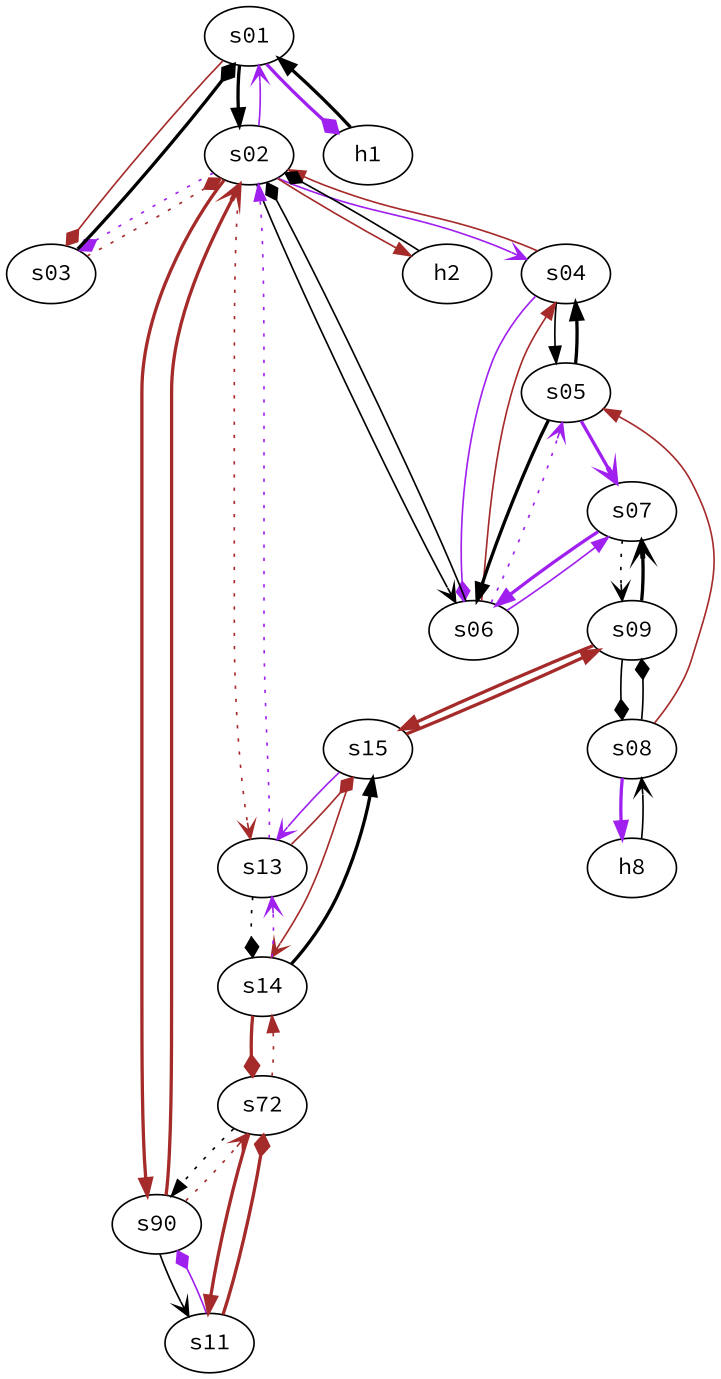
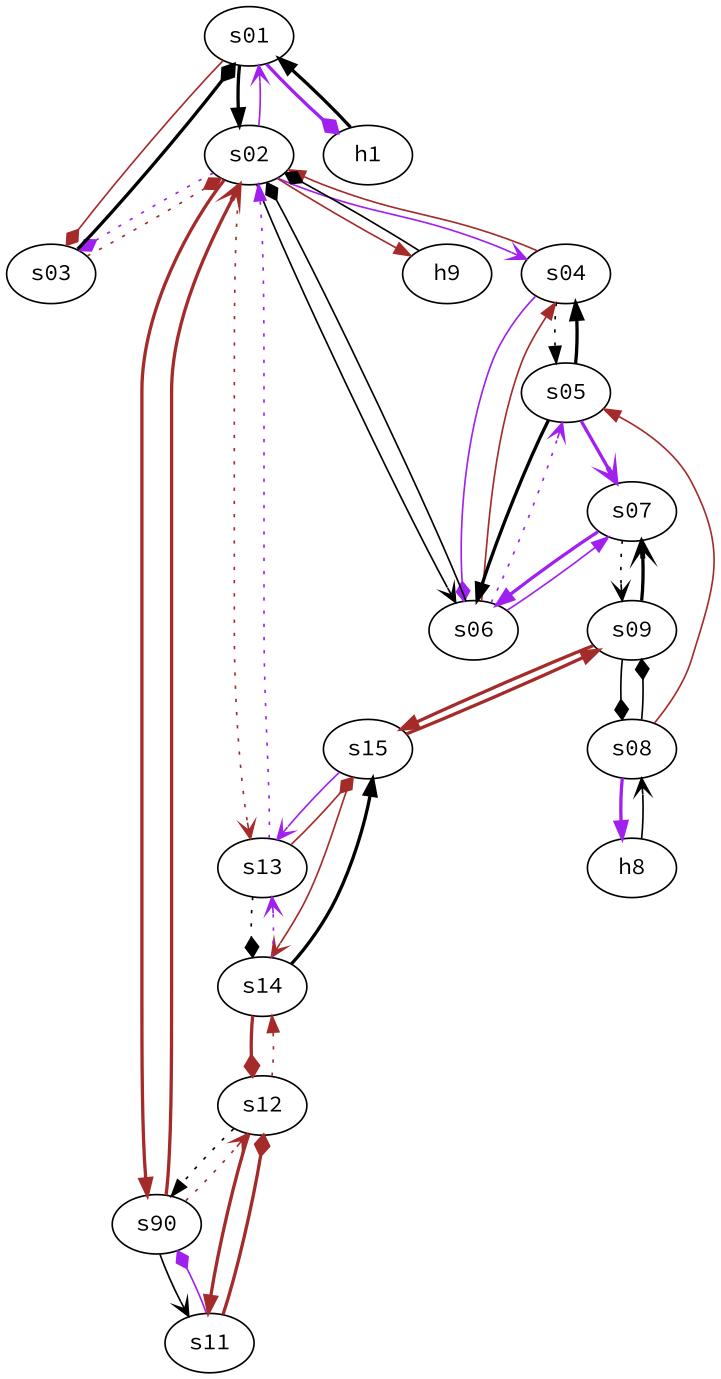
node "h2": label "h2" -> "h9"
edge "s04" -> "s05": style solid -> dotted
node "s72": label "s72" -> "s12"
